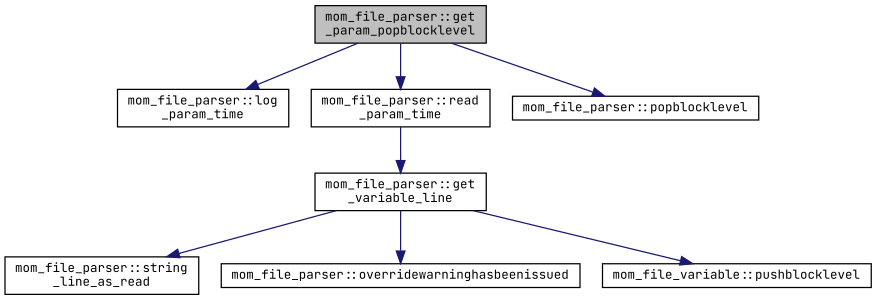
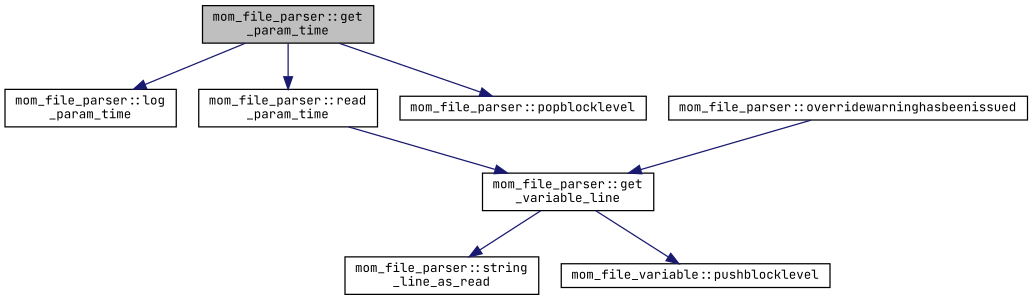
node "mom_file_parser::get _param_popblocklevel": label "mom_file_parser::get _param_popblocklevel" -> "mom_file_parser::get _param_time"
edge "mom_file_parser::get _variable_line" -> "mom_file_parser::overridewarninghasbeenissued": reversed
